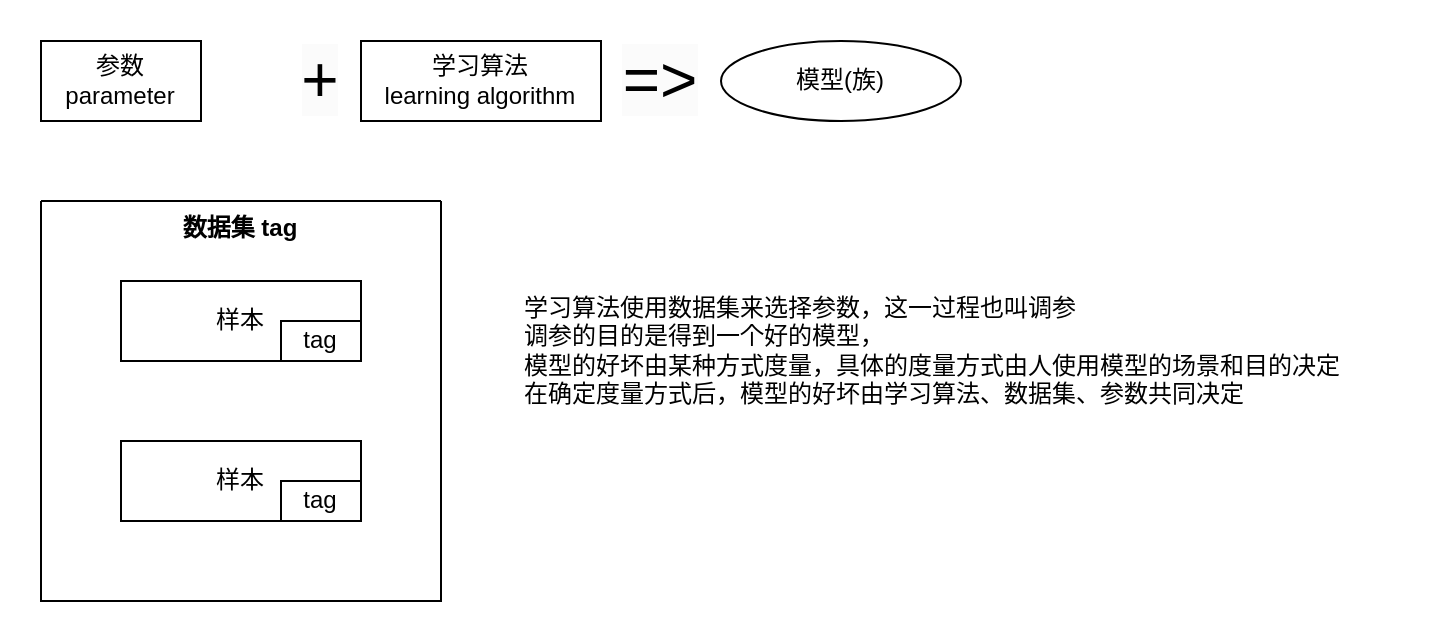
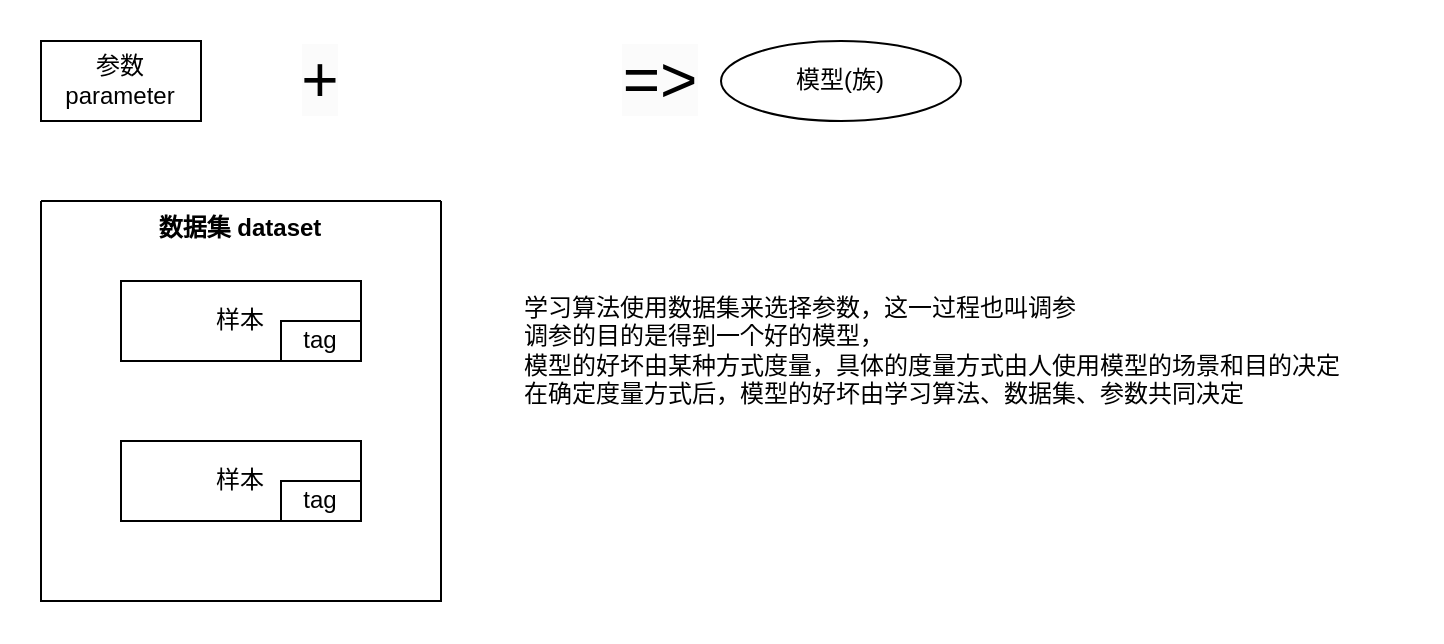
node "学习算法 learning algorithm": removed
node "数据集 tag": label "数据集 tag" -> "数据集 dataset"
